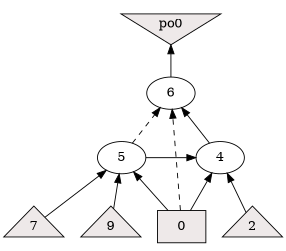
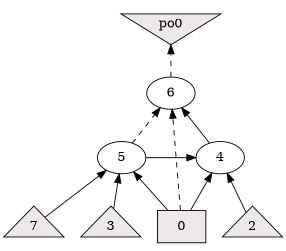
edge "6" -> "po0": style solid -> dashed
node "9": label "9" -> "3"
